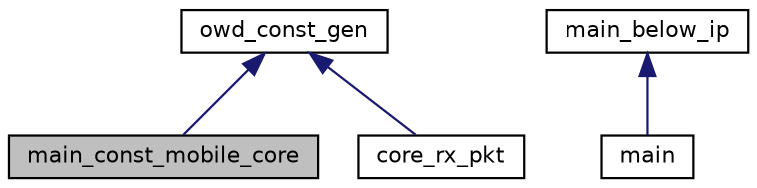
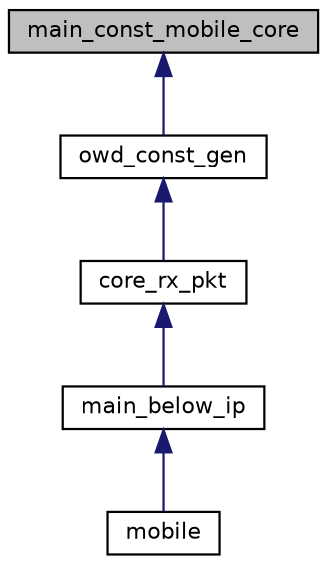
edge "main_const_mobile_core" -> "owd_const_gen": reversed
node "main": label "main" -> "mobile"
edge "main_below_ip" -> "core_rx_pkt": added
